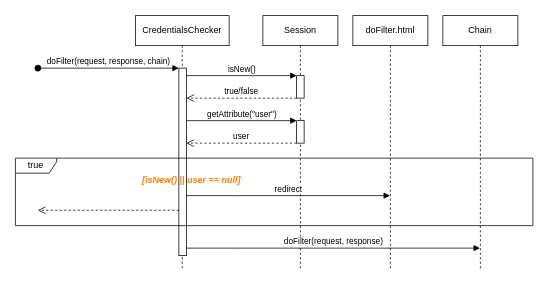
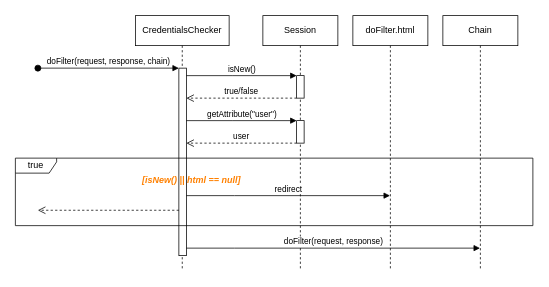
node "[isNew() || user == null]": label "[isNew() || user == null]" -> "[isNew() || html == null]"
